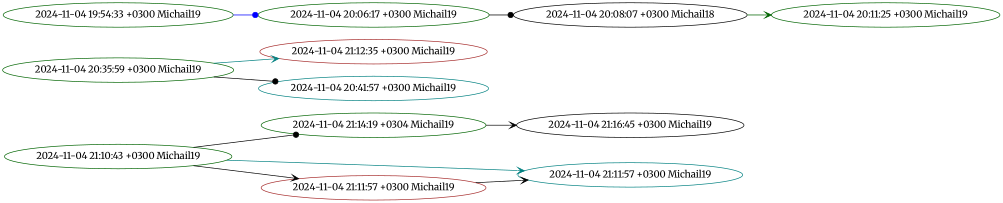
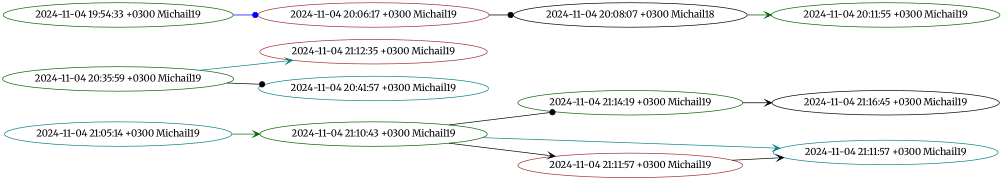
node "2024-11-04 20:06:17 +0300 Michail19": color darkgreen -> brown
node "2024-11-04 20:11:25 +0300 Michail19": label "2024-11-04 20:11:25 +0300 Michail19" -> "2024-11-04 20:11:55 +0300 Michail19"
node "2024-11-04 21:14:19 +0304 Michail19": label "2024-11-04 21:14:19 +0304 Michail19" -> "2024-11-04 21:14:19 +0300 Michail19"
node "2024-11-04 21:05:14 +0300 Michail19": added
